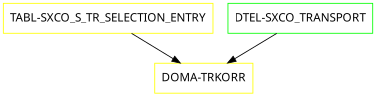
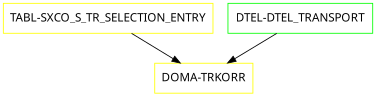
node "DTEL-SXCO_TRANSPORT": label "DTEL-SXCO_TRANSPORT" -> "DTEL-DTEL_TRANSPORT"
